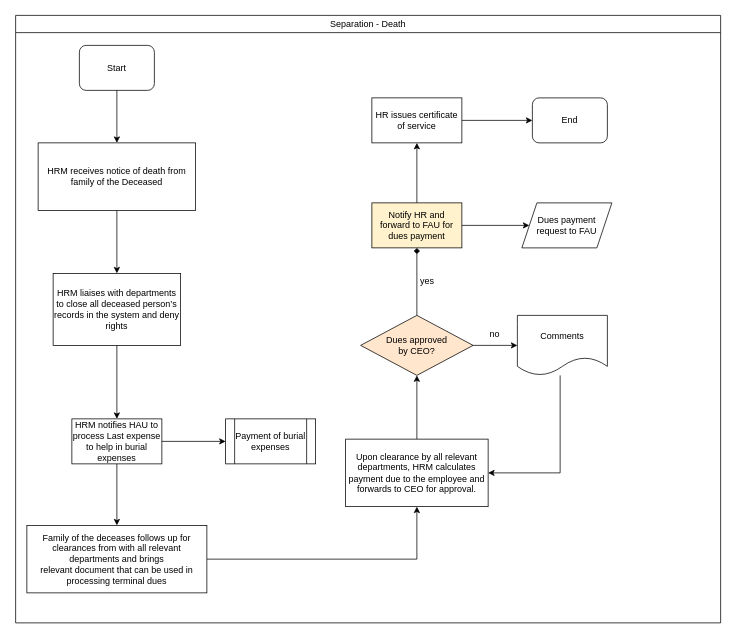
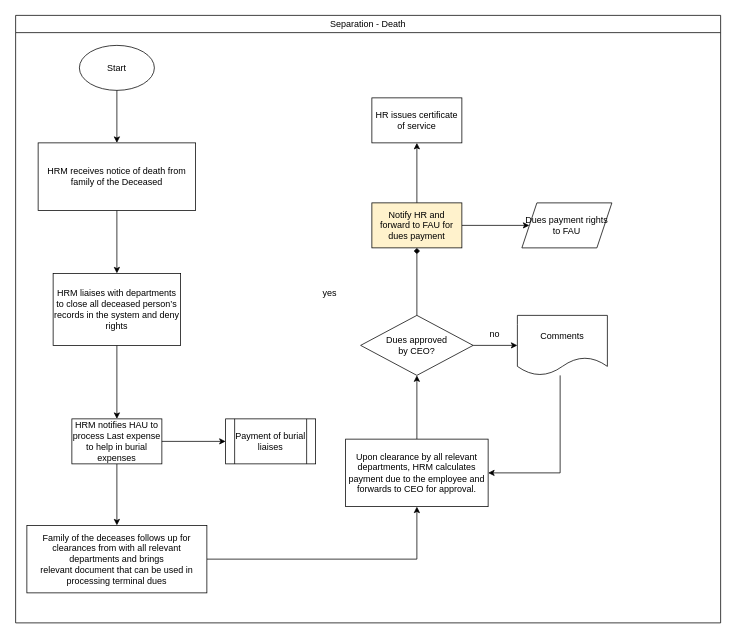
node "Start": shape rounded rectangle -> ellipse
edge "HR issues certificate of service" -> "End": removed
node "End": removed
node "Dues payment request to FAU": label "Dues payment request to FAU" -> "Dues payment rights to FAU"
node "yes": moved (427, 282) -> (330, 293)
node "Dues approved by CEO?": fillcolor #ffe6cc -> #ffffff
node "Payment of burial expenses": label "Payment of burial expenses" -> "Payment of burial liaises"
